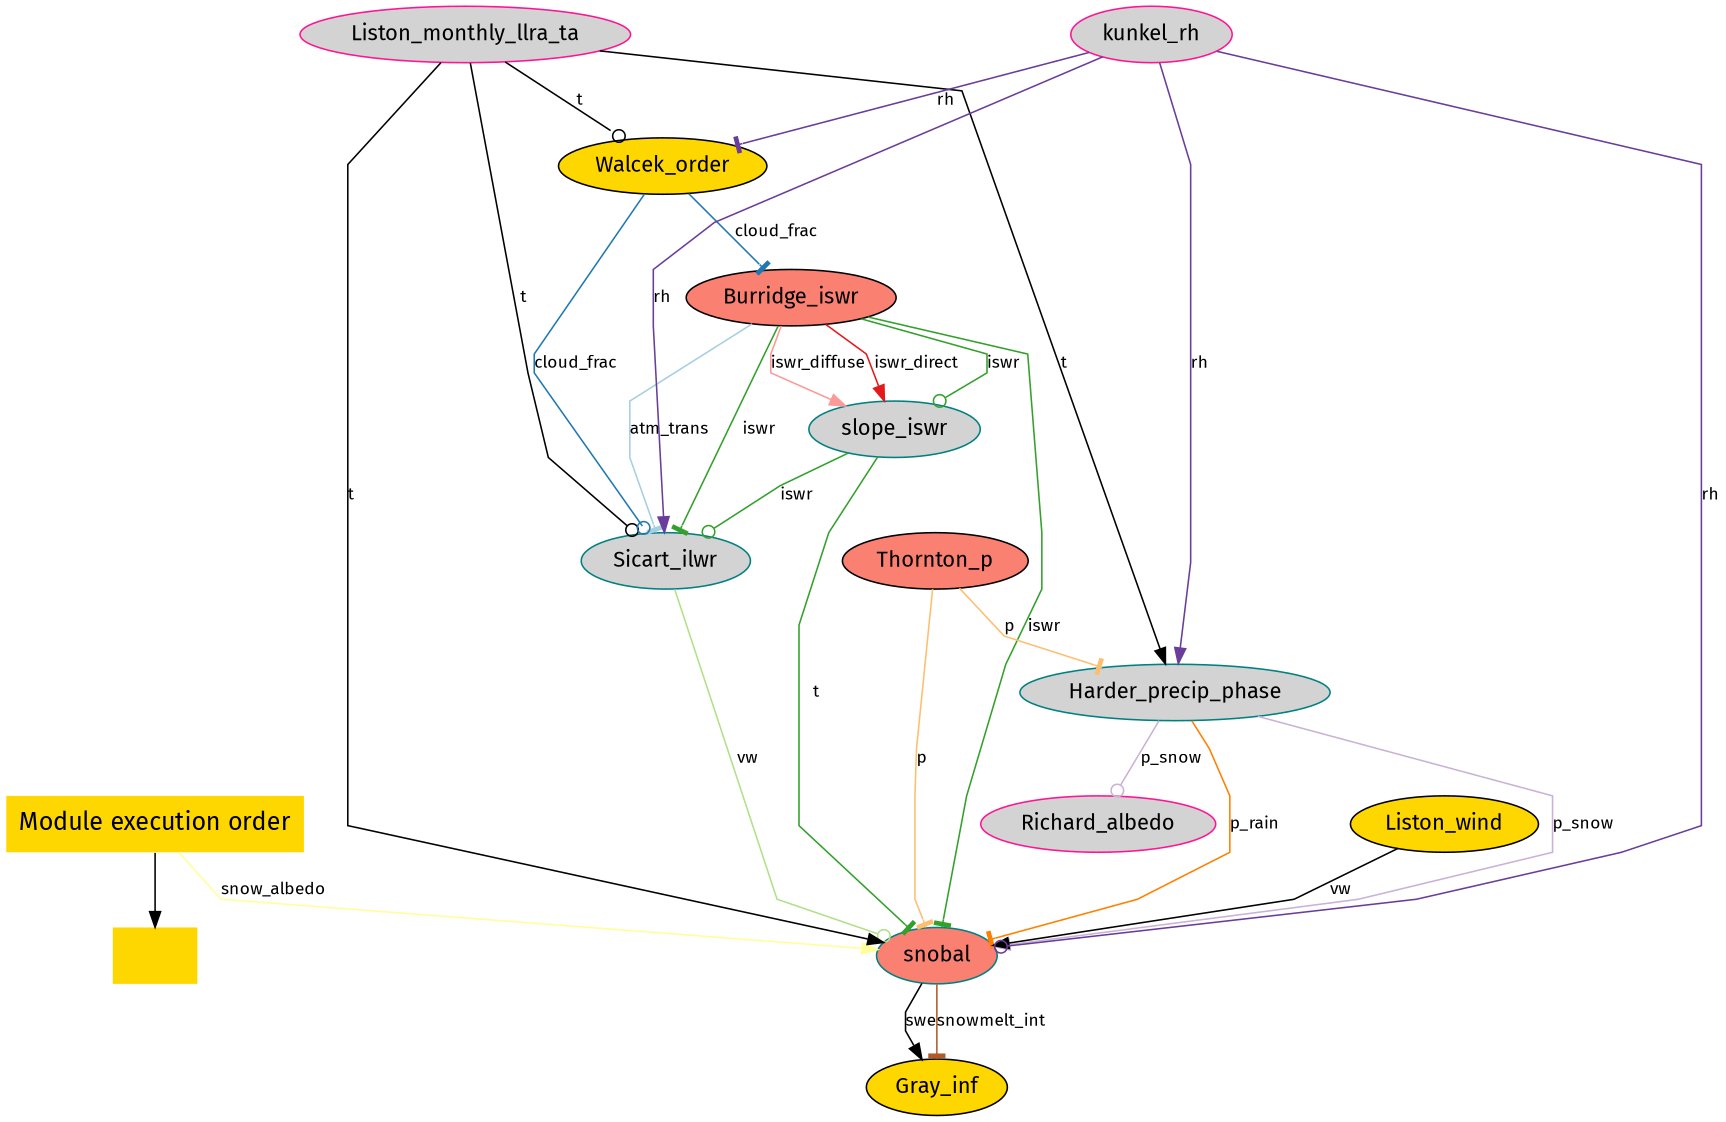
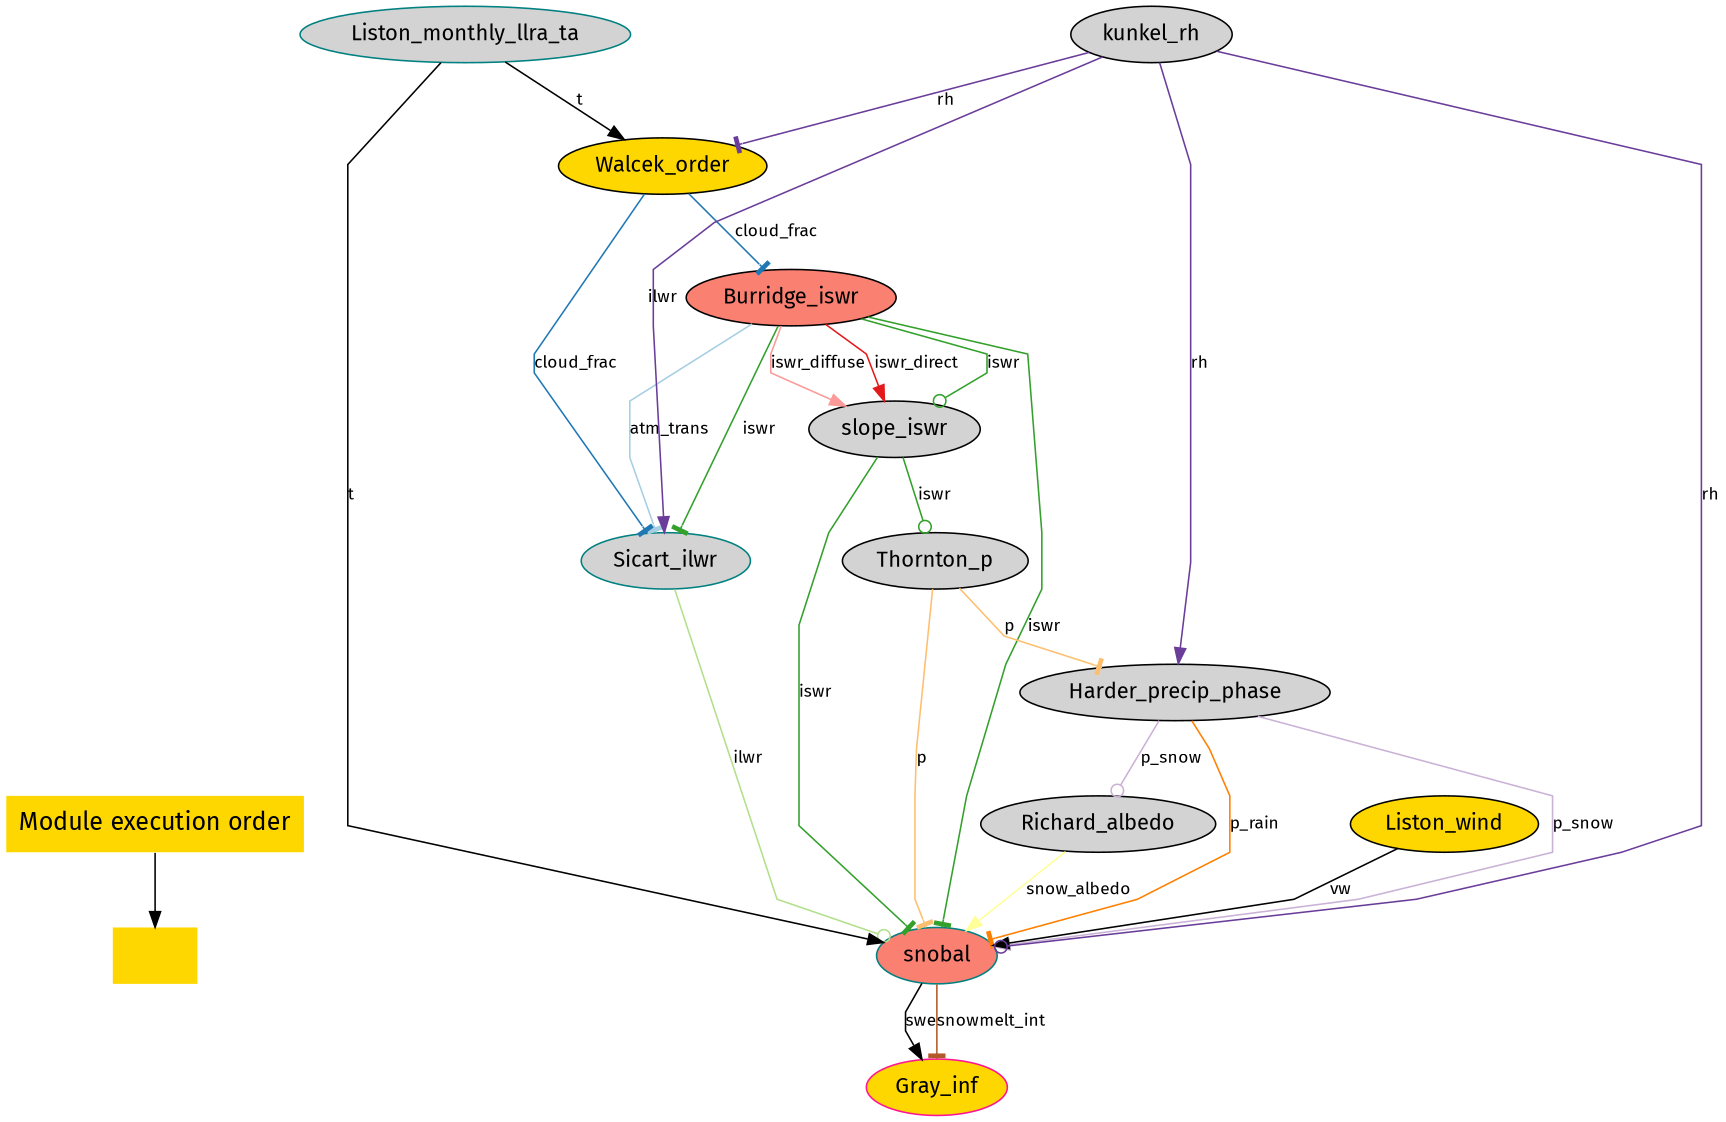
node "Liston_monthly_llra_ta": color deeppink -> teal
node "kunkel_rh": color deeppink -> black
edge "Liston_monthly_llra_ta" -> "Walcek_order": arrowhead odot -> normal
edge "Liston_monthly_llra_ta" -> "Harder_precip_phase": removed, label "t"
edge "kunkel_rh" -> "Sicart_ilwr": label "rh" -> "ilwr"
edge "Liston_monthly_llra_ta" -> "Sicart_ilwr": removed, label "t"
edge "Walcek_order" -> "Sicart_ilwr": arrowhead odot -> tee
node "slope_iswr": color teal -> black
edge "slope_iswr" -> "Sicart_ilwr": now "slope_iswr" -> "Thornton_p"
node "Thornton_p": fillcolor salmon -> lightgrey
edge "slope_iswr" -> "snobal": label "t" -> "iswr"
node "Harder_precip_phase": color teal -> black
edge "Sicart_ilwr" -> "snobal": label "vw" -> "ilwr"
node "Richard_albedo": color deeppink -> black
edge "Module execution order" -> "snobal": now "Richard_albedo" -> "snobal"
node "Gray_inf": color black -> deeppink
